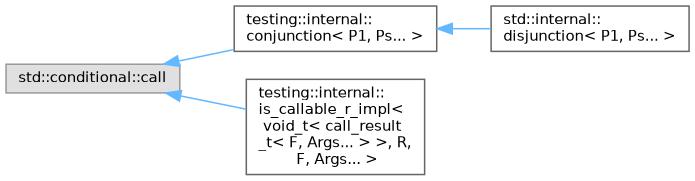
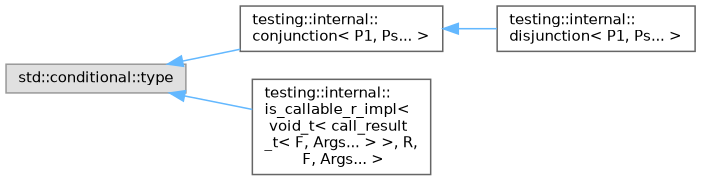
node "std::internal:: disjunction< P1, Ps... >": label "std::internal:: disjunction< P1, Ps... >" -> "testing::internal:: disjunction< P1, Ps... >"
node "std::conditional::call": label "std::conditional::call" -> "std::conditional::type"
